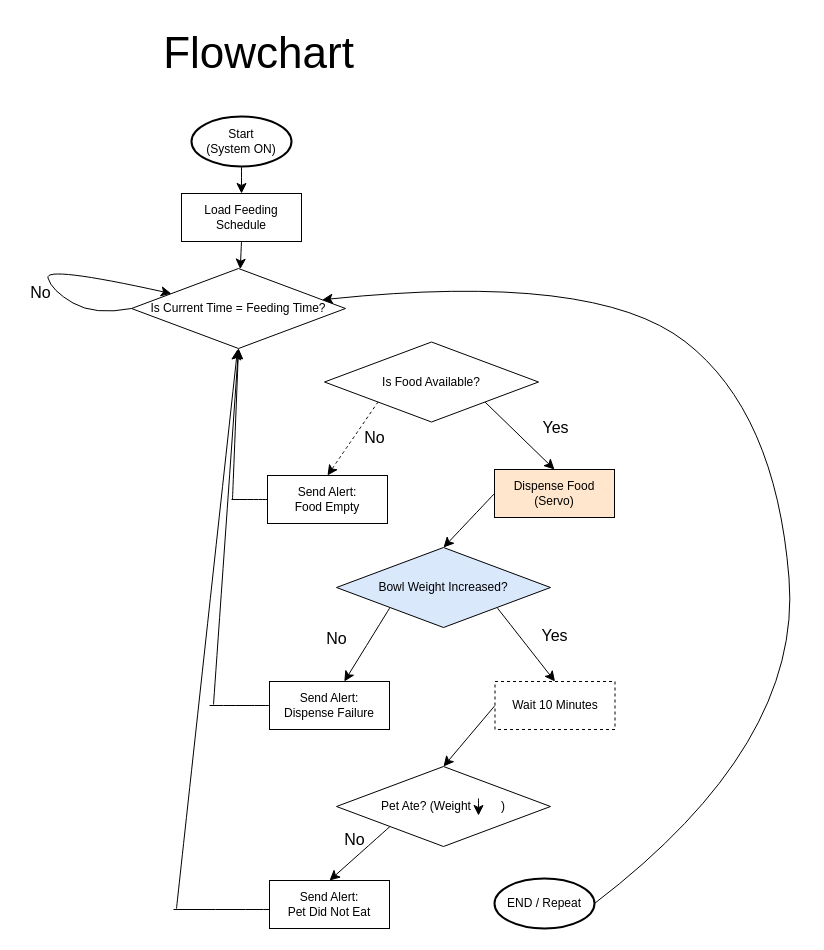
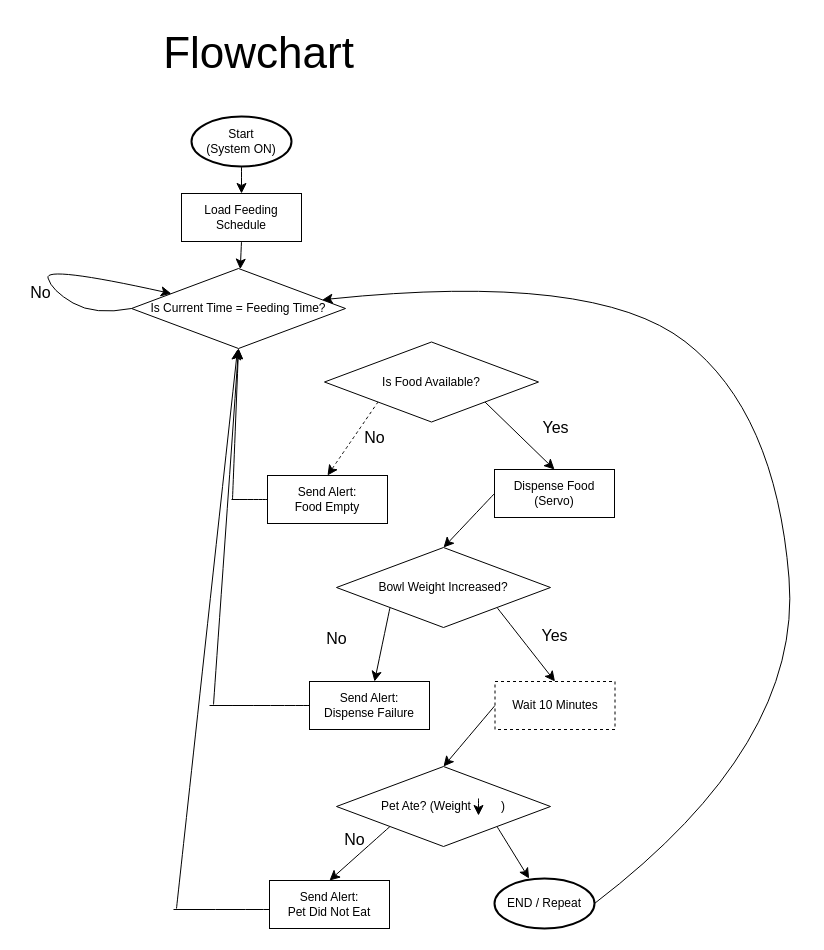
node "Dispense Food (Servo)": fillcolor #ffe6cc -> #ffffff
node "Bowl Weight Increased?": fillcolor #dae8fc -> #ffffff
node "Send Alert: Dispense Failure": moved (330, 706) -> (370, 706)
edge "Pet Ate? (Weight )" -> "END / Repeat": added
